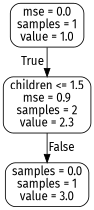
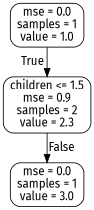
node "samples = 0.0 samples = 1 value = 3.0": label "samples = 0.0 samples = 1 value = 3.0" -> "mse = 0.0 samples = 1 value = 3.0"
